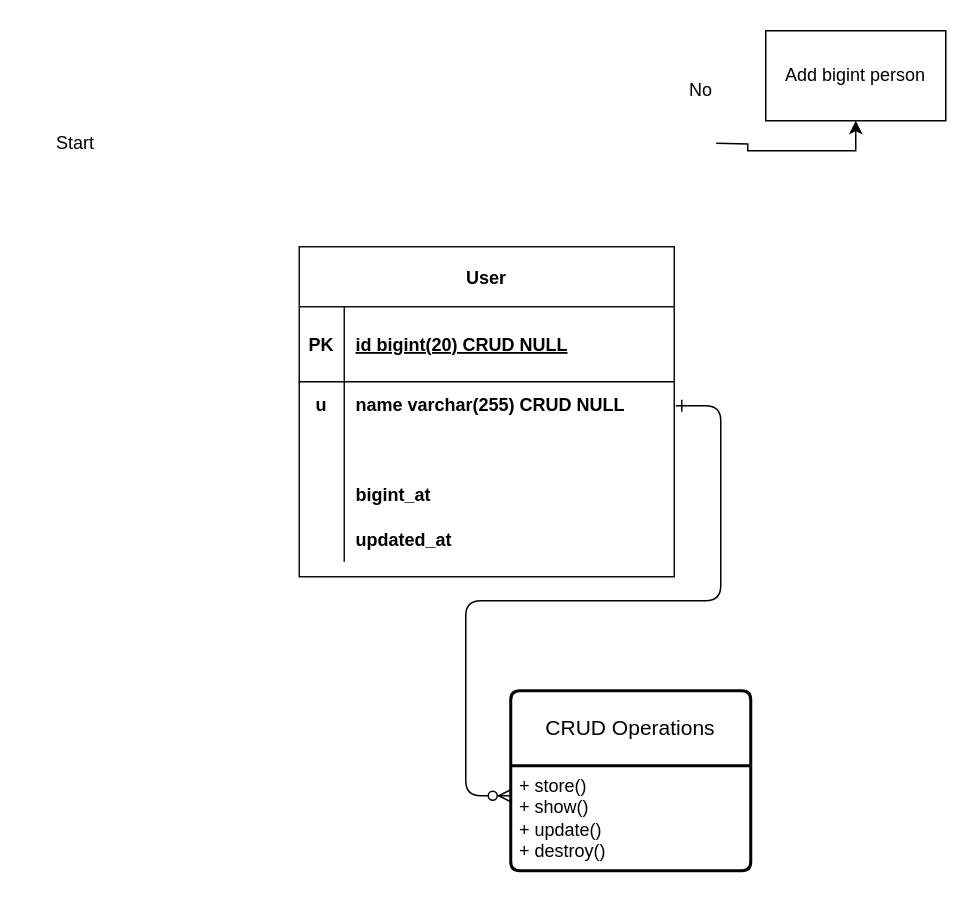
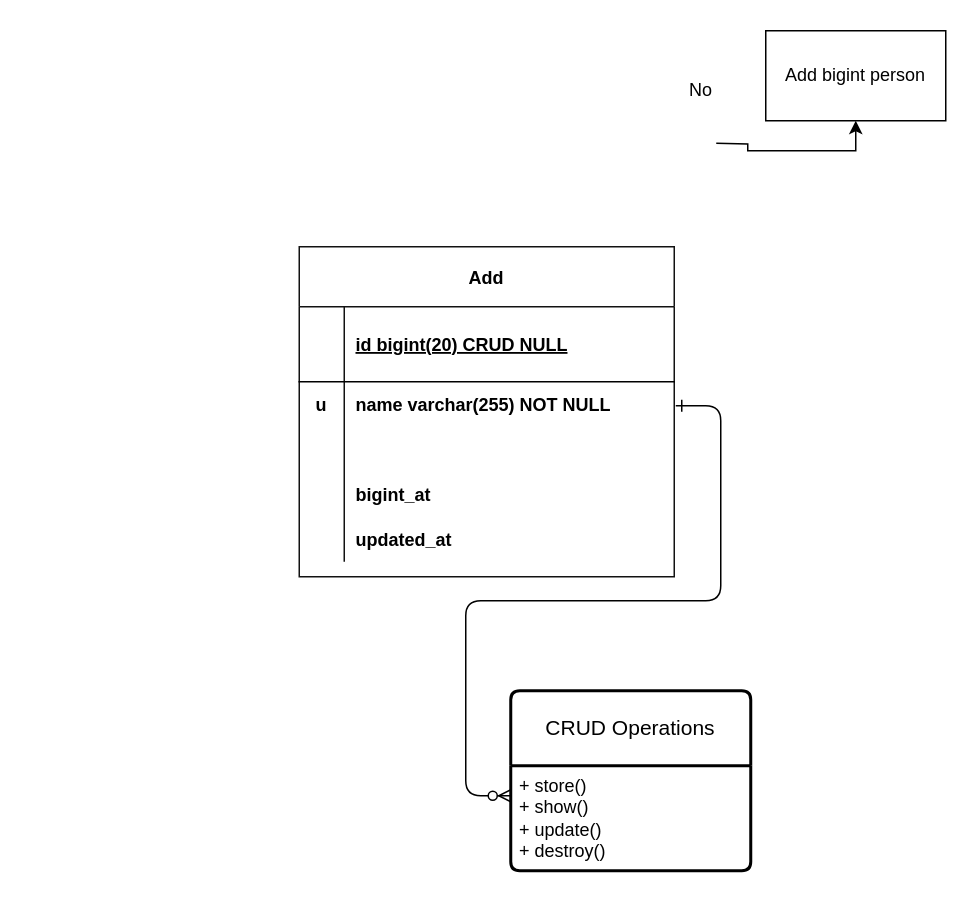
node "Start": removed
node "User": label "User" -> "Add"
node "PK": removed
node "name varchar(255) CRUD NULL": label "name varchar(255) CRUD NULL" -> "name varchar(255) NOT NULL"
